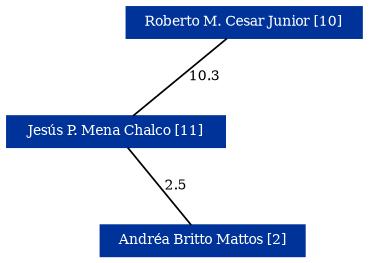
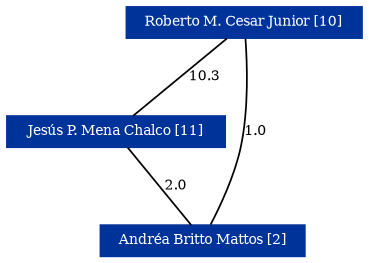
edge "Roberto M. Cesar Junior [10]" -- "Andréa Britto Mattos [2]": added, label "1.0"
edge "Jesús P. Mena Chalco [11]" -- "Andréa Britto Mattos [2]": label "2.5" -> "2.0"
